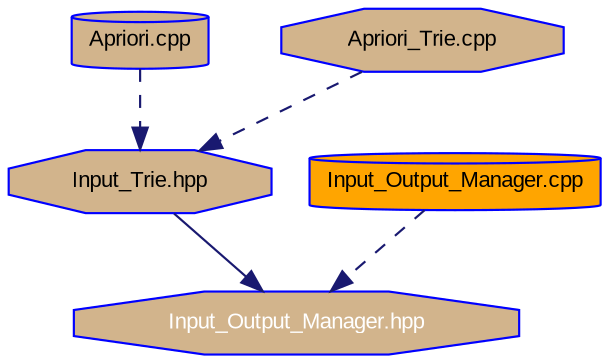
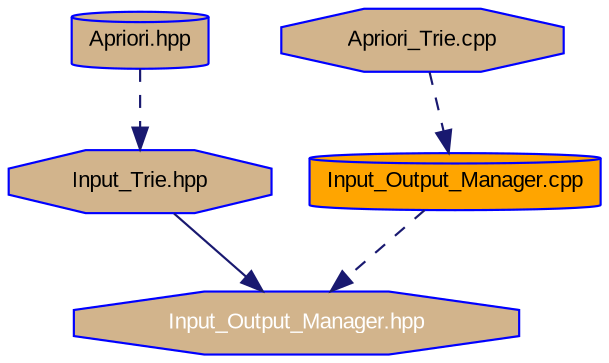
node "Apriori.cpp": label "Apriori.cpp" -> "Apriori.hpp"
edge "Apriori_Trie.cpp" -> "Input_Trie.hpp": now "Apriori_Trie.cpp" -> "Input_Output_Manager.cpp"
